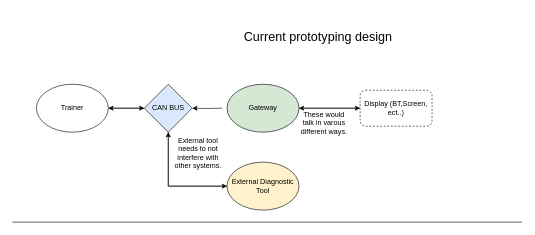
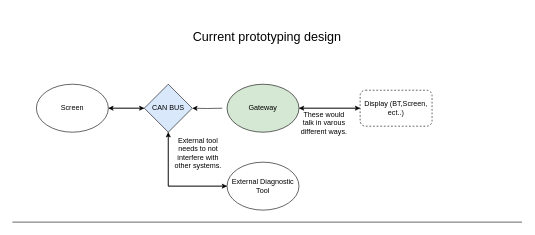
node "Current prototyping design": moved (318, 36) -> (267, 36)
node "Trainer": label "Trainer" -> "Screen"
node "External Diagnostic Tool": fillcolor #fff2cc -> #ffffff
